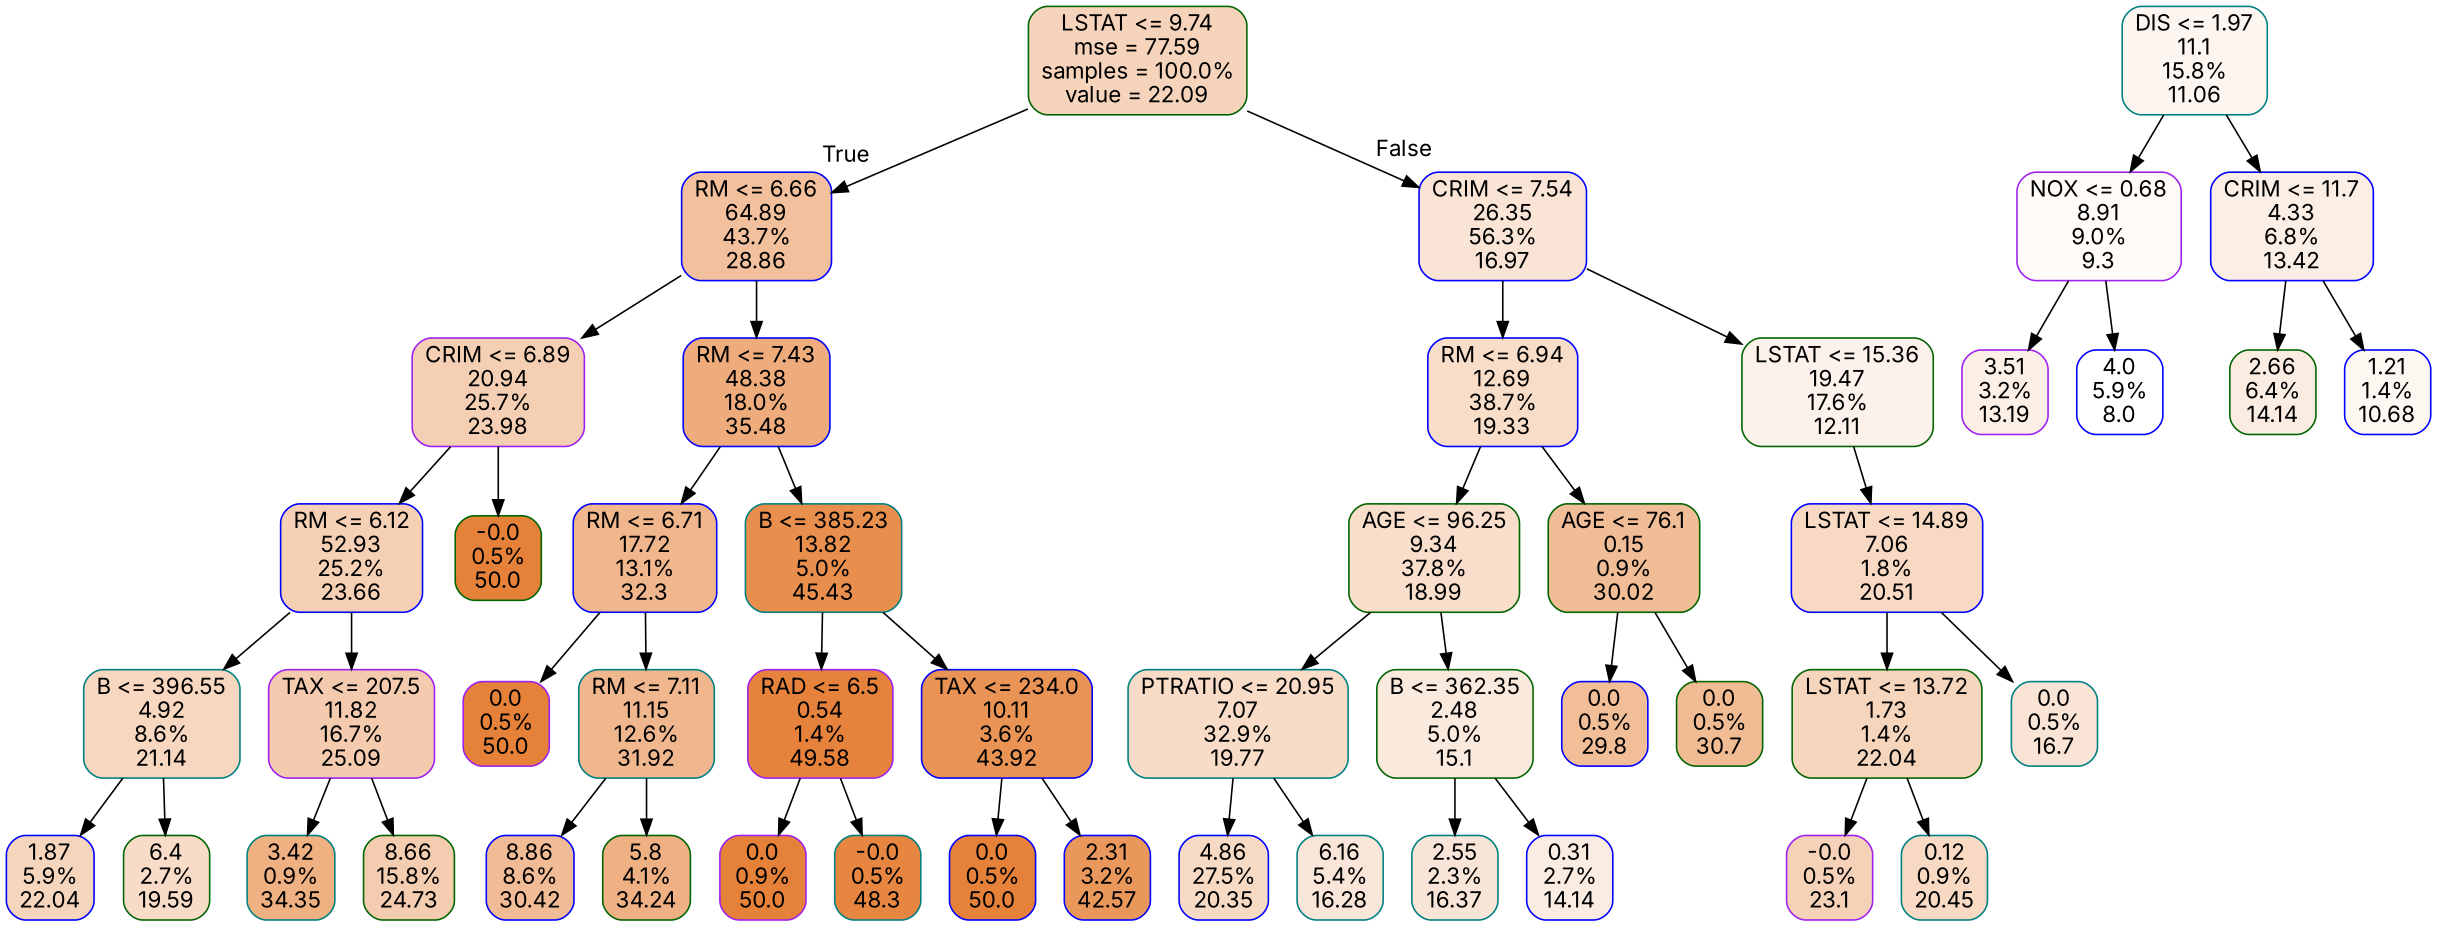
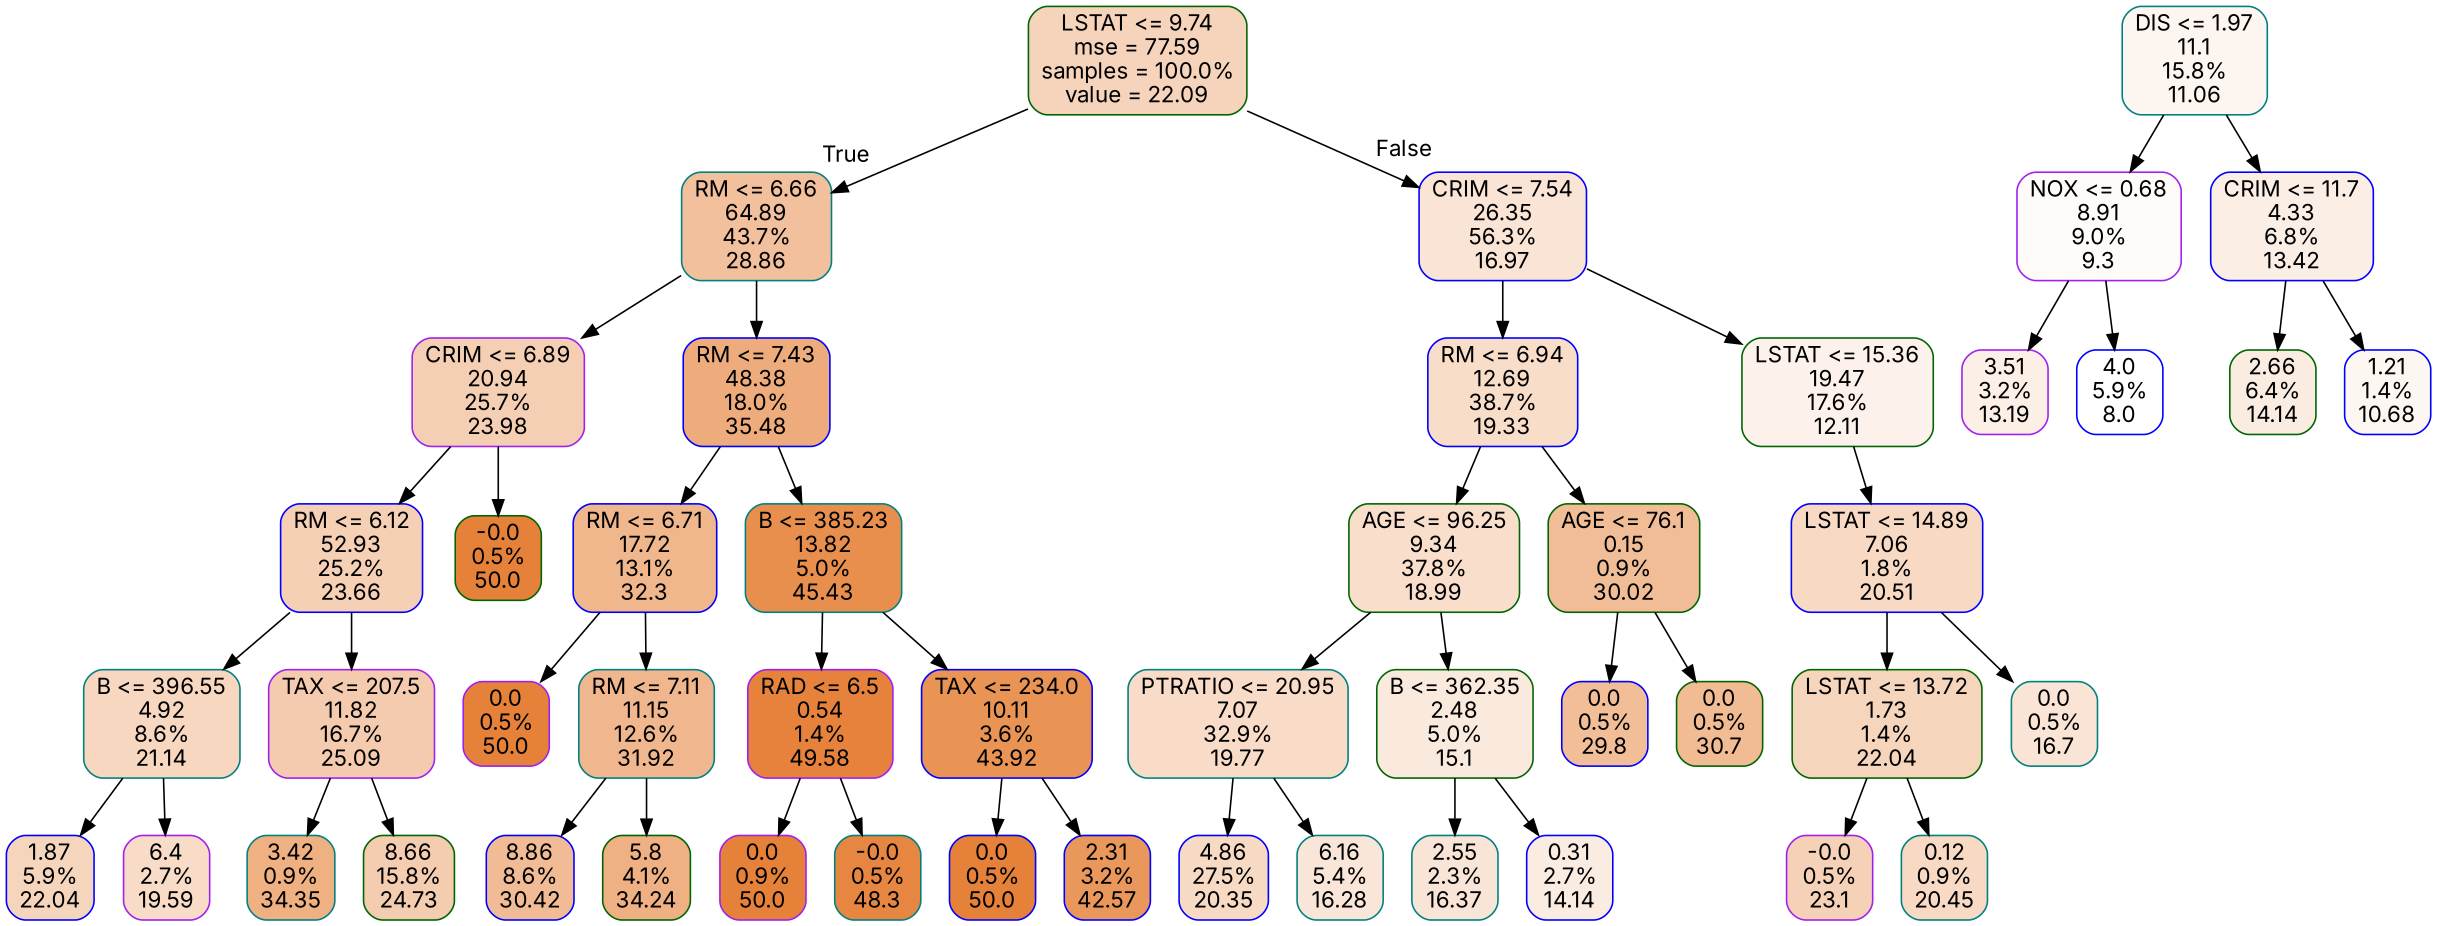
node "RM <= 6.66 64.89 43.7% 28.86": color blue -> teal
node "6.4 2.7% 19.59": color darkgreen -> purple
